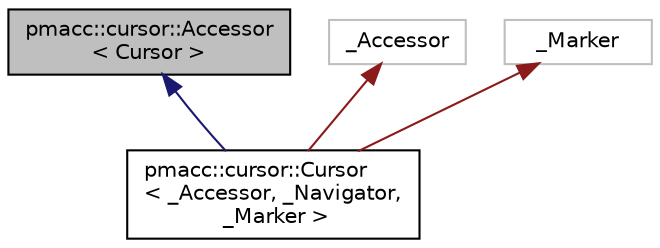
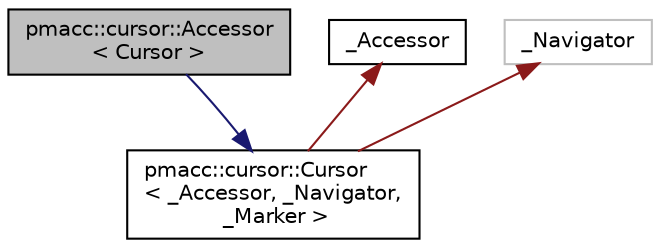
node "_Accessor": color grey75 -> black
node "_Marker": label "_Marker" -> "_Navigator"
edge "pmacc::cursor::Cursor < _Accessor, _Navigator, _Marker >" -> "pmacc::cursor::Accessor < Cursor >": reversed
